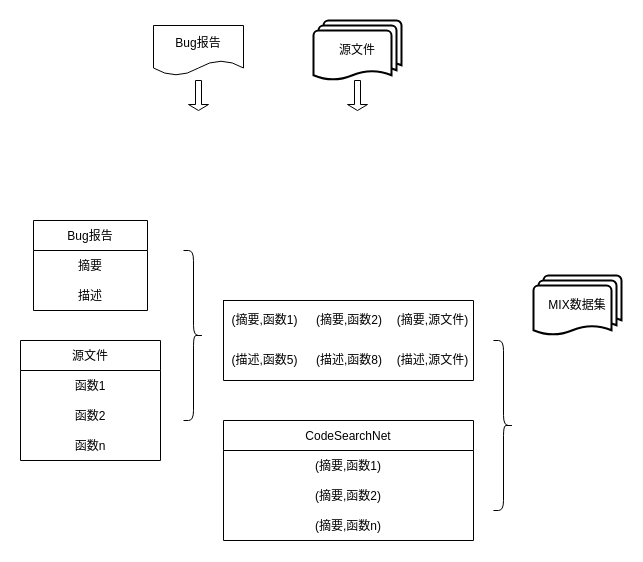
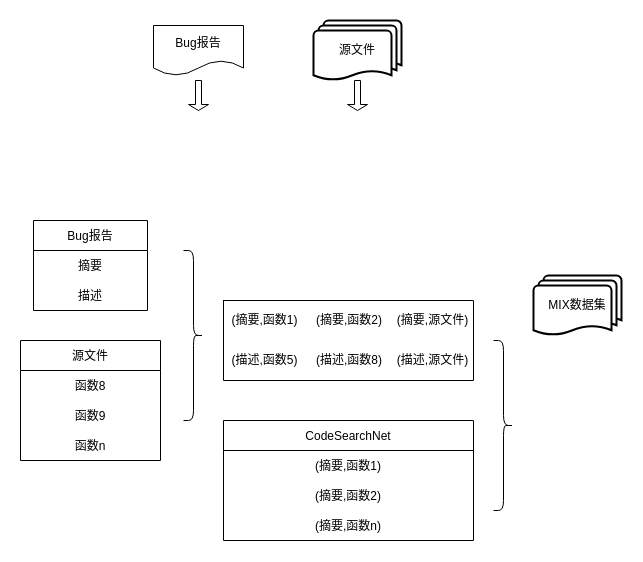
node "函数1": label "函数1" -> "函数8"
node "函数2": label "函数2" -> "函数9"
